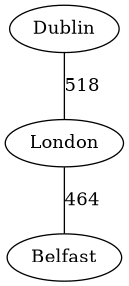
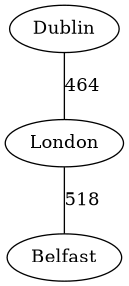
edge "Dublin" -- "London": label "518" -> "464"
edge "London" -- "Belfast": label "464" -> "518"
